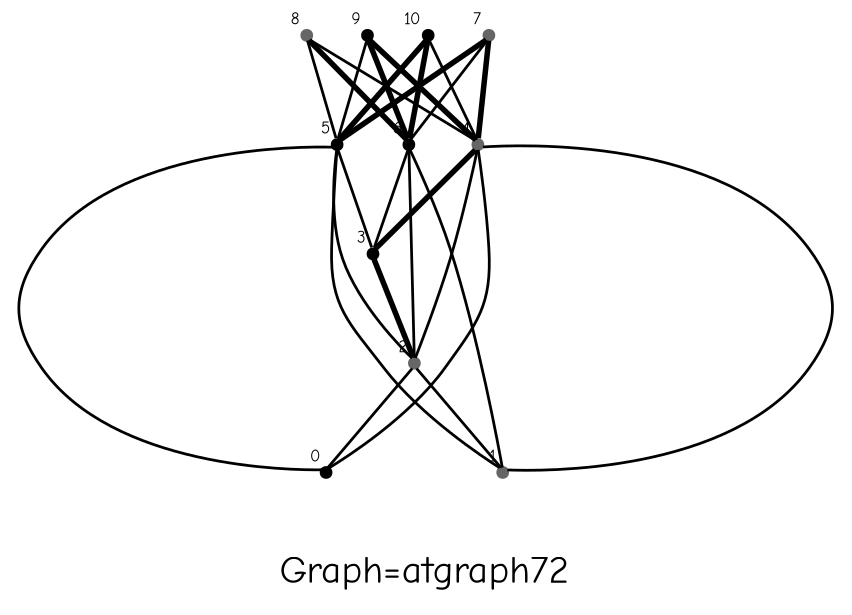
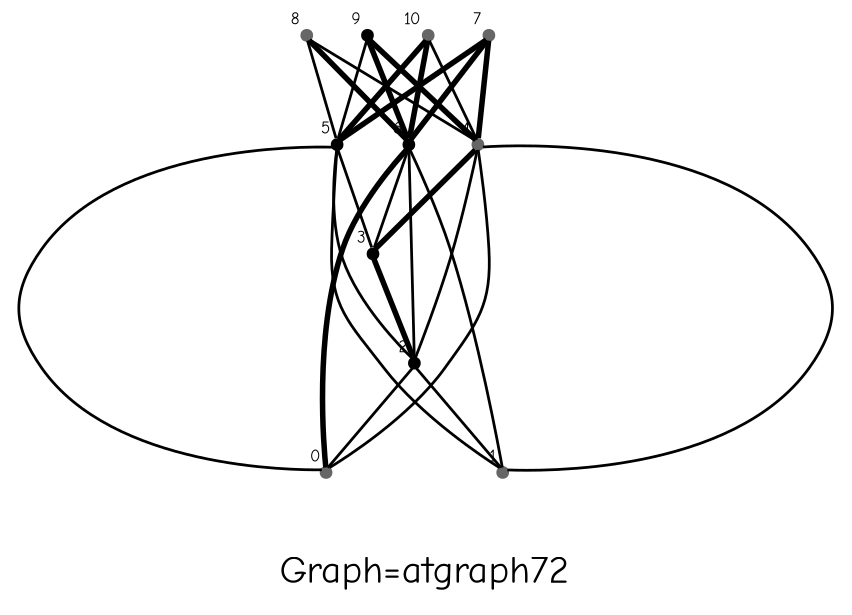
node "10": color black -> gray40
edge "7" -- "6": style solid -> bold
edge "6" -- "0": added
node "2": color gray40 -> black
node "0": color black -> gray40
